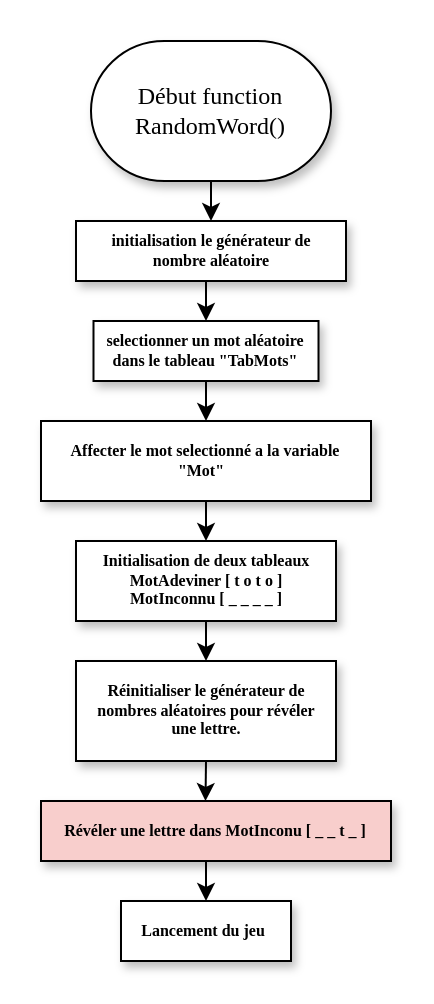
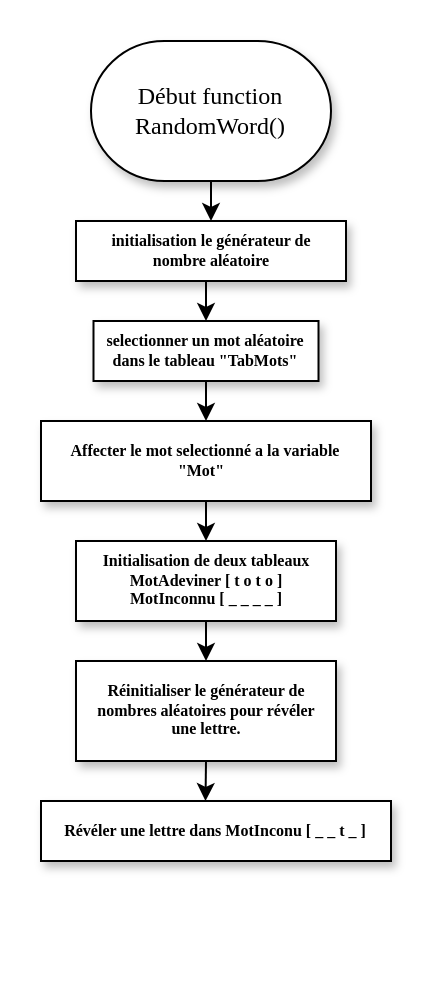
node "Révéler une lettre dans MotInconu [ _ _ t _ ]": fillcolor #f8cecc -> #ffffff
edge "Révéler une lettre dans MotInconu [ _ _ t _ ]" -> "Lancement du jeu": removed
node "Lancement du jeu": removed
